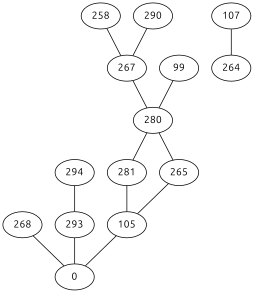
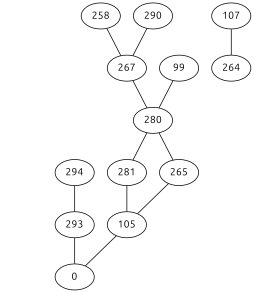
node "268": removed
